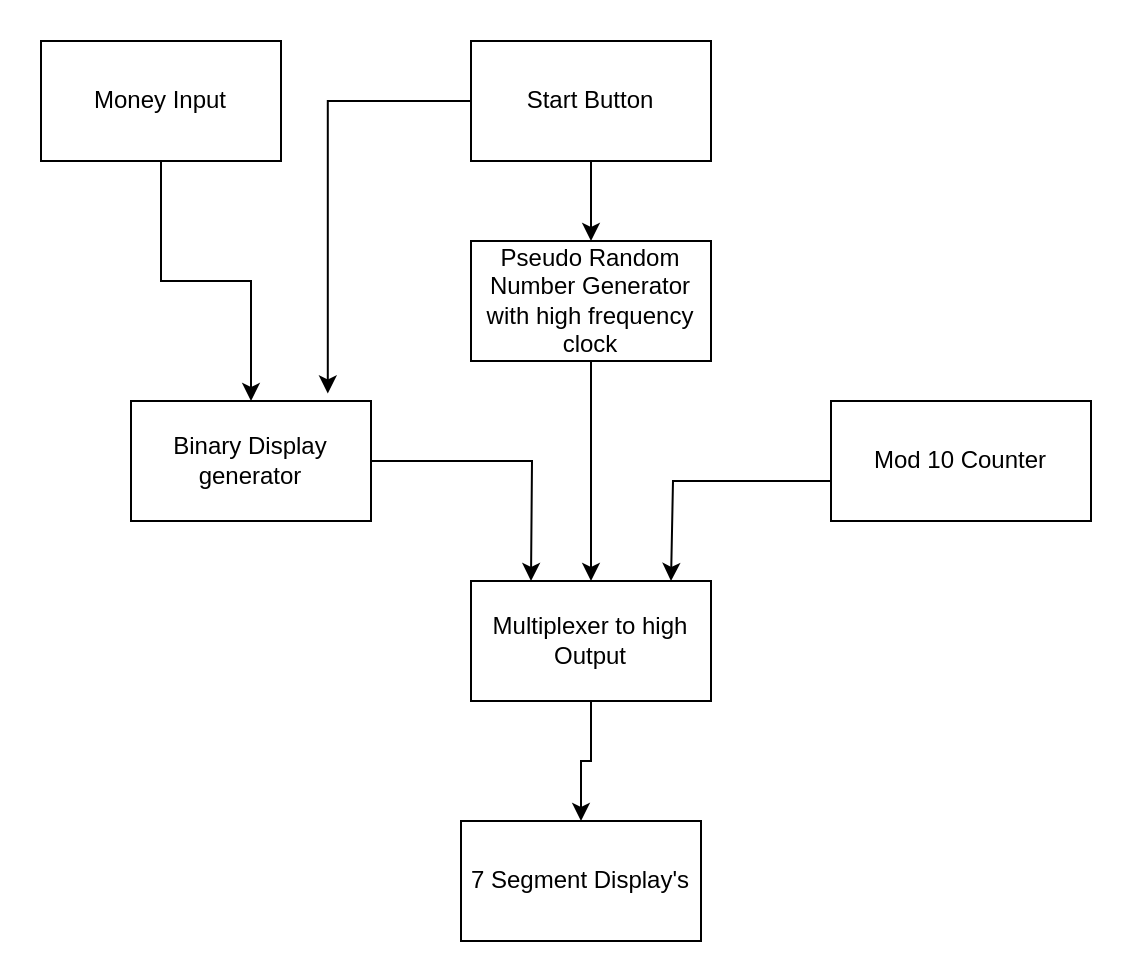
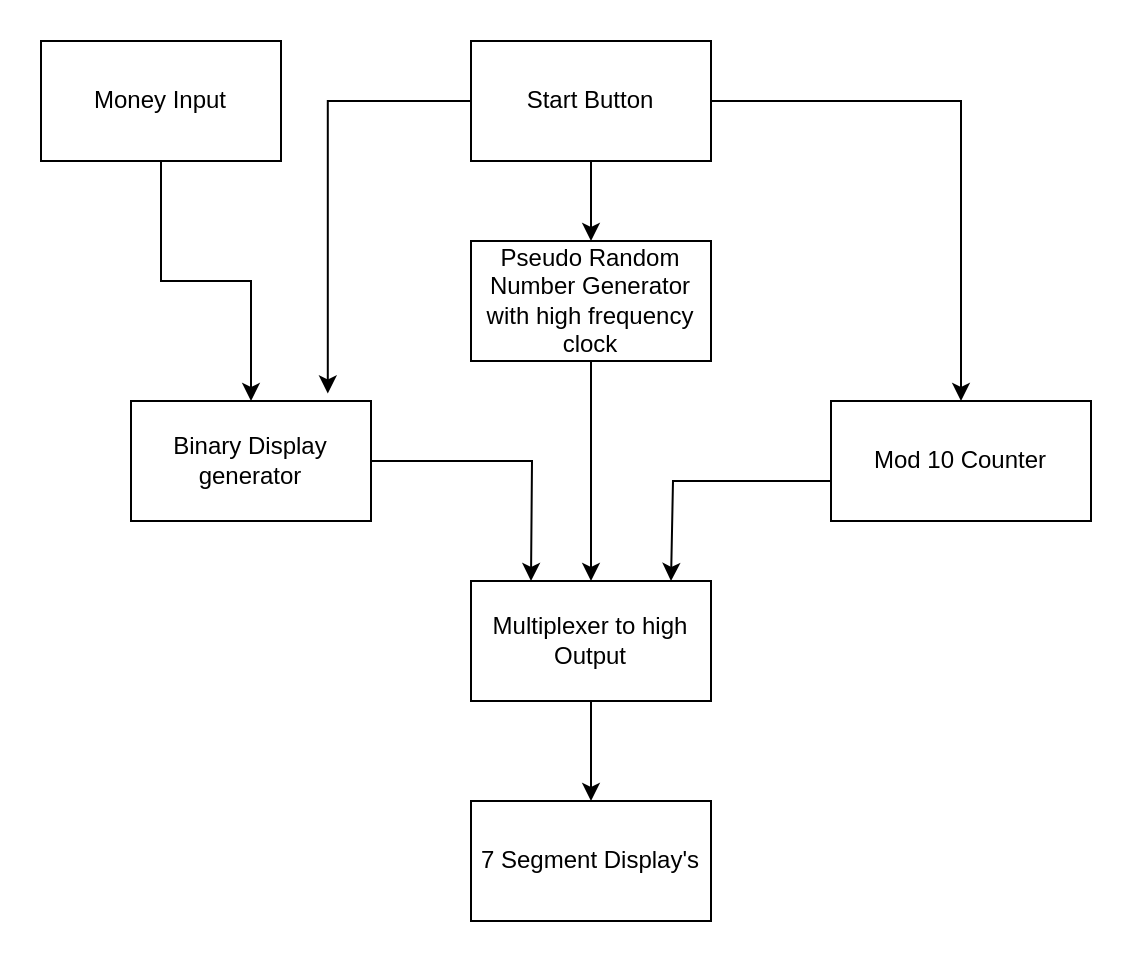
edge "Start Button" -> "Mod 10 Counter": added
node "7 Segment Display's": moved (581, 881) -> (591, 861)
